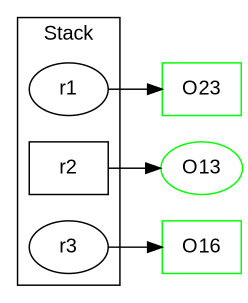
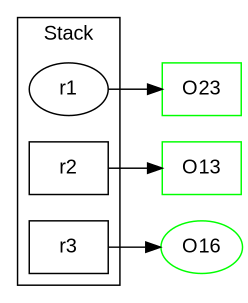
node "O13": shape ellipse -> box
node "r3": shape ellipse -> box
node "O16": shape box -> ellipse
